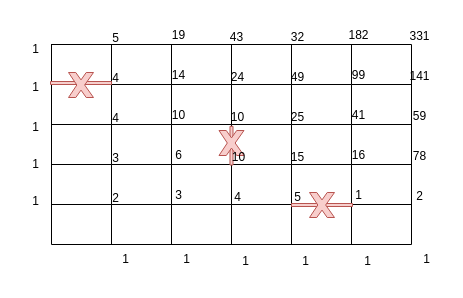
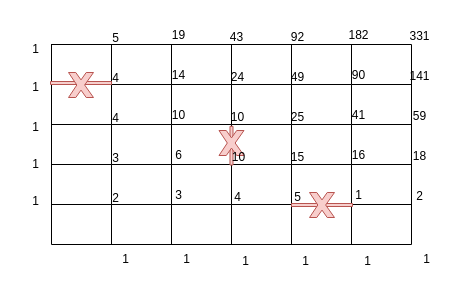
node "32": label "32" -> "92"
node "99": label "99" -> "90"
node "78": label "78" -> "18"
